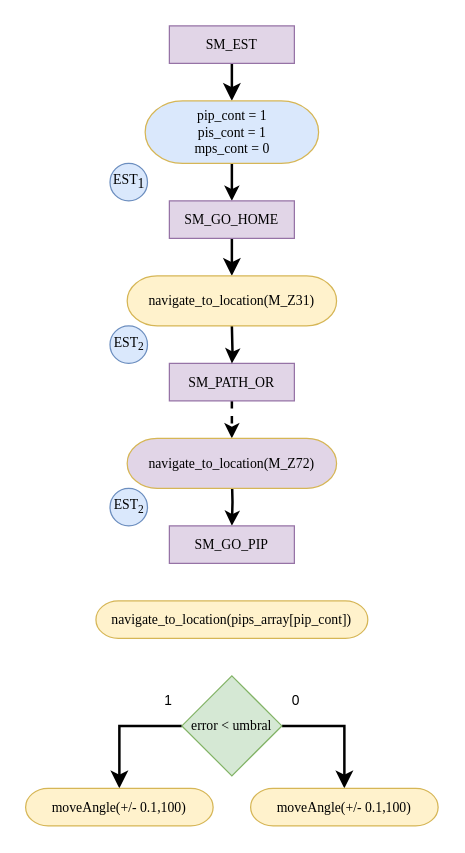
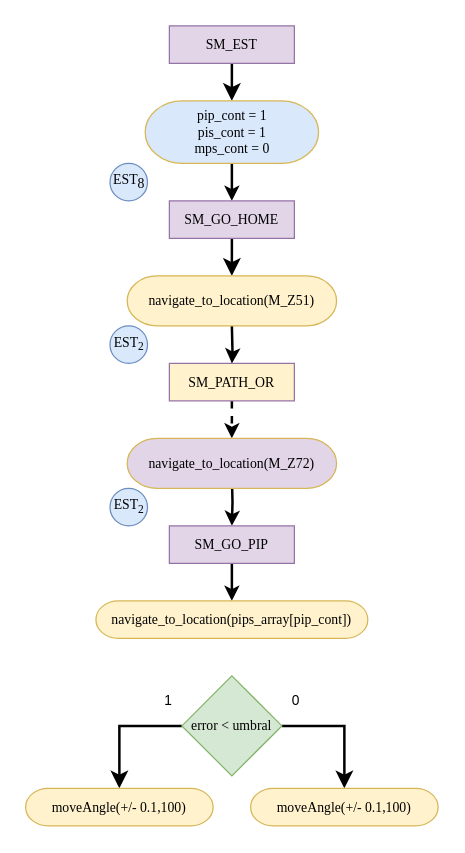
node "EST1": label "EST1" -> "EST8"
node "navigate_to_location(M_Z31)": label "navigate_to_location(M_Z31)" -> "navigate_to_location(M_Z51)"
node "SM_PATH_OR": fillcolor #e1d5e7 -> #fff2cc
edge "SM_GO_PIP" -> "navigate_to_location(pips_array[pip_cont])": added
